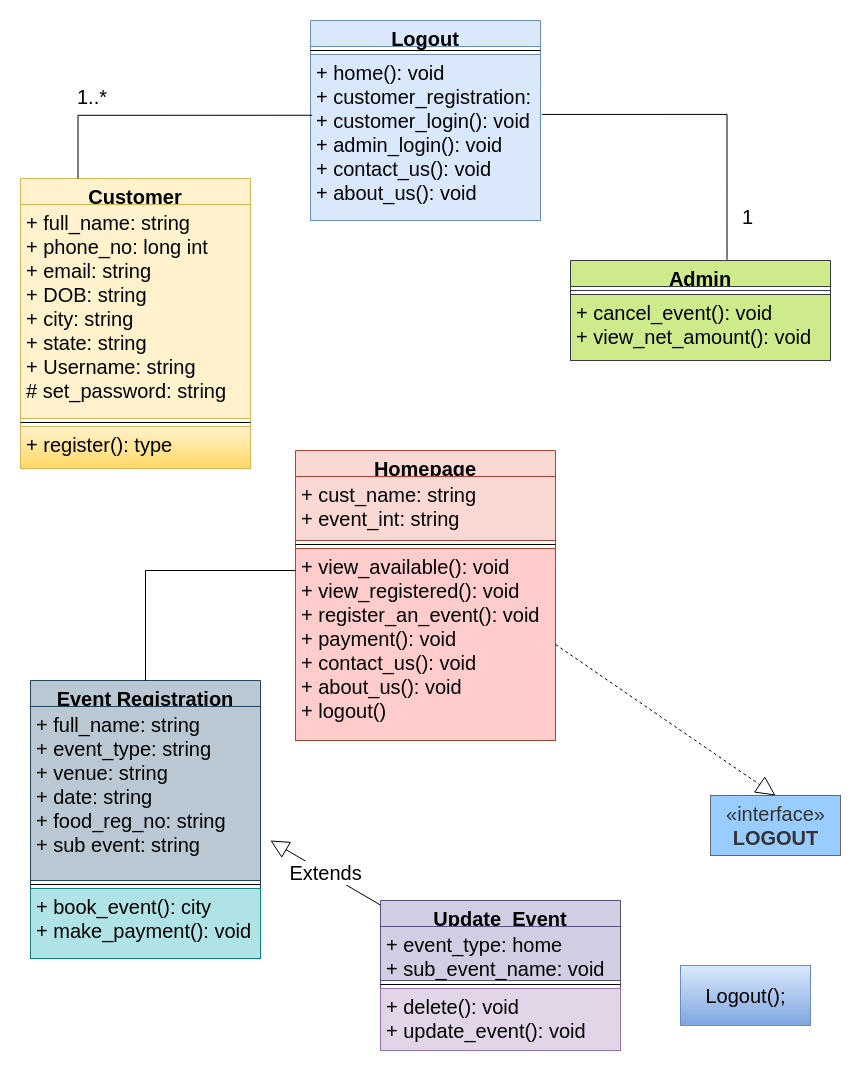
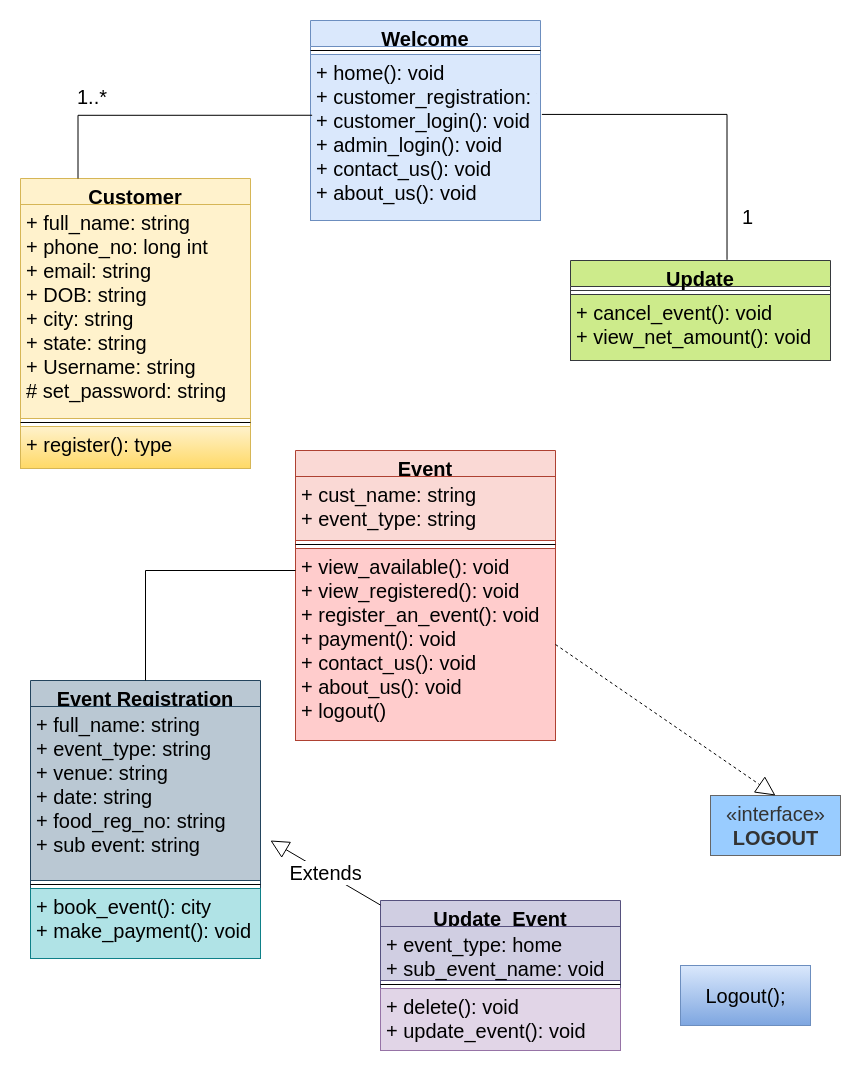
node "Logout": label "Logout" -> "Welcome"
node "Admin": label "Admin" -> "Update"
node "Homepage": label "Homepage" -> "Event"
node "+ cust_name: string + event_int: string": label "+ cust_name: string + event_int: string" -> "+ cust_name: string + event_type: string"
